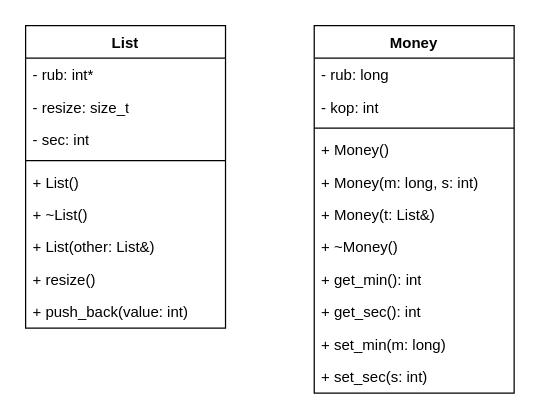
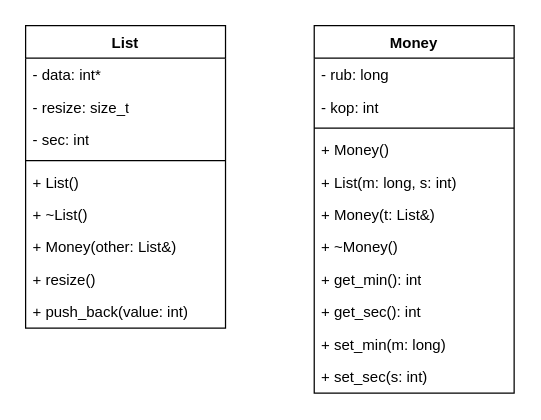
node "- rub: int*": label "- rub: int*" -> "- data: int*"
node "+ Money(m: long, s: int)": label "+ Money(m: long, s: int)" -> "+ List(m: long, s: int)"
node "+ List(other: List&)": label "+ List(other: List&)" -> "+ Money(other: List&)"
